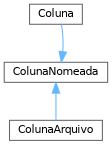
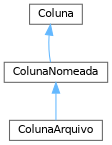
edge "Coluna" -> "ColunaNomeada": reversed
